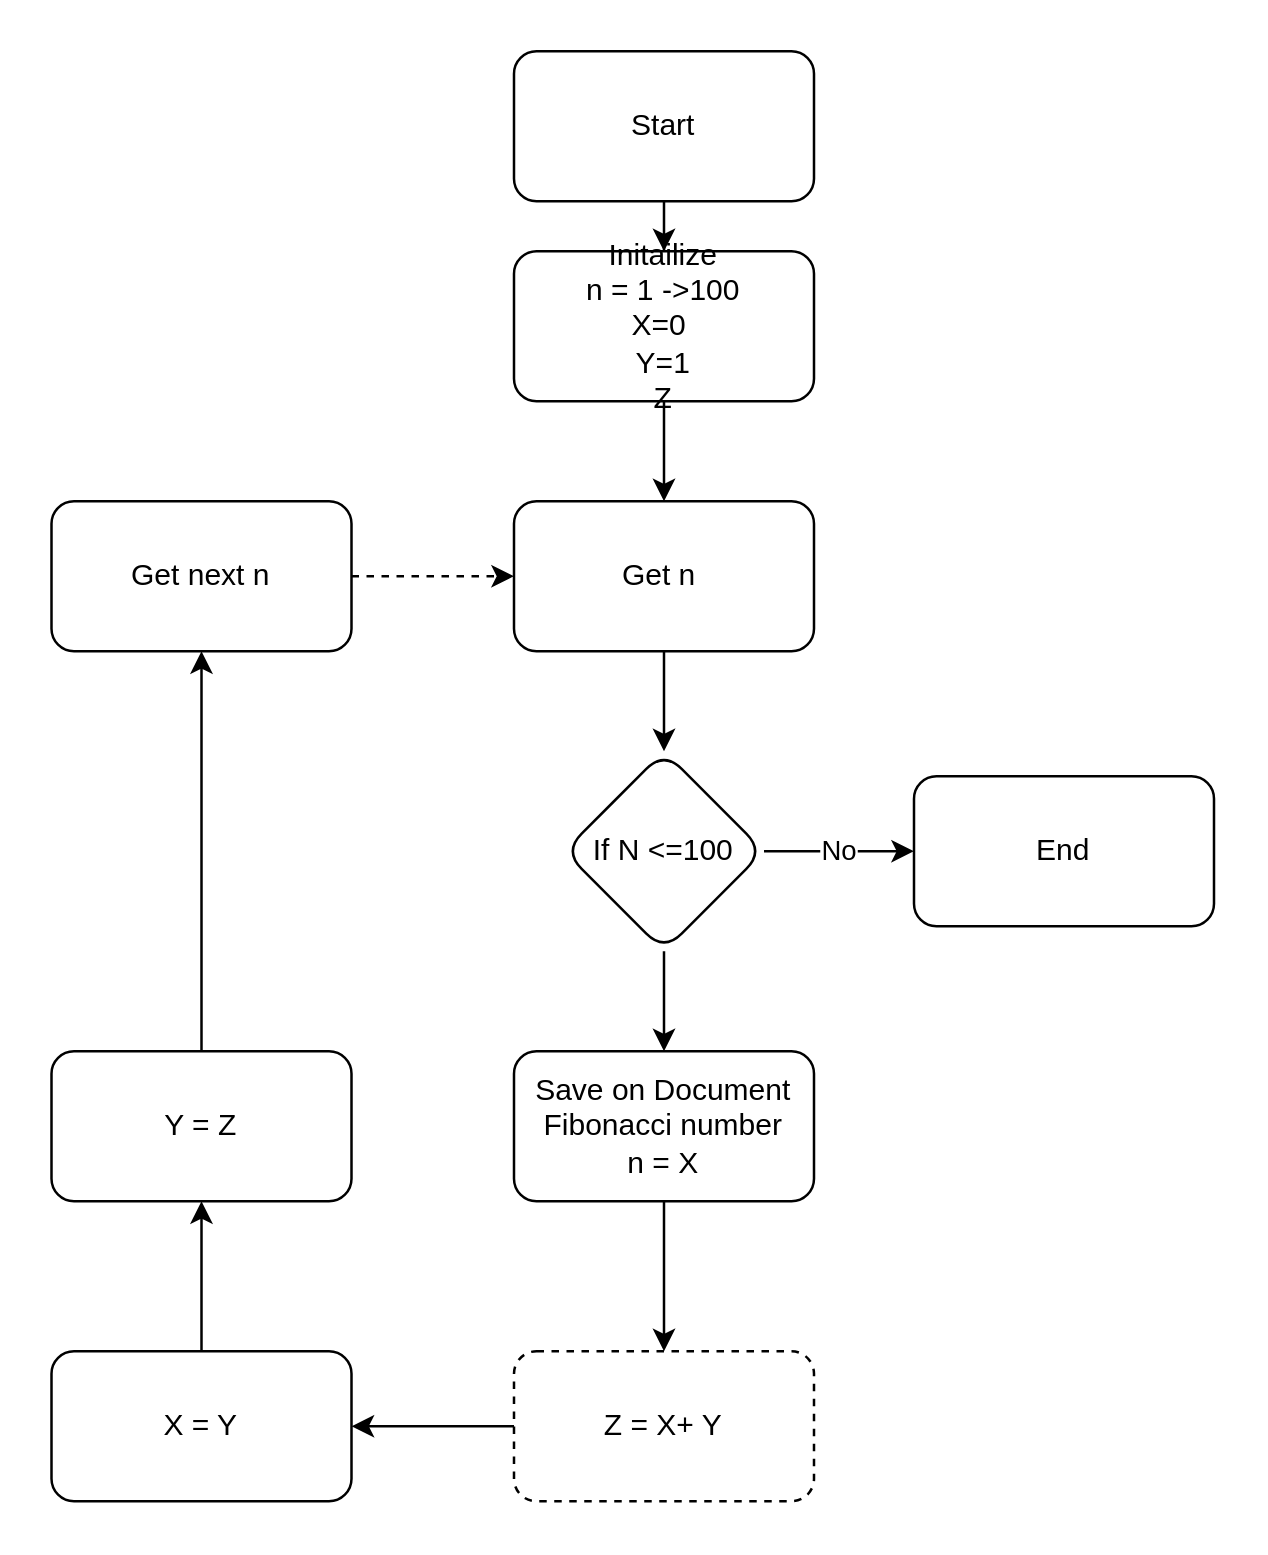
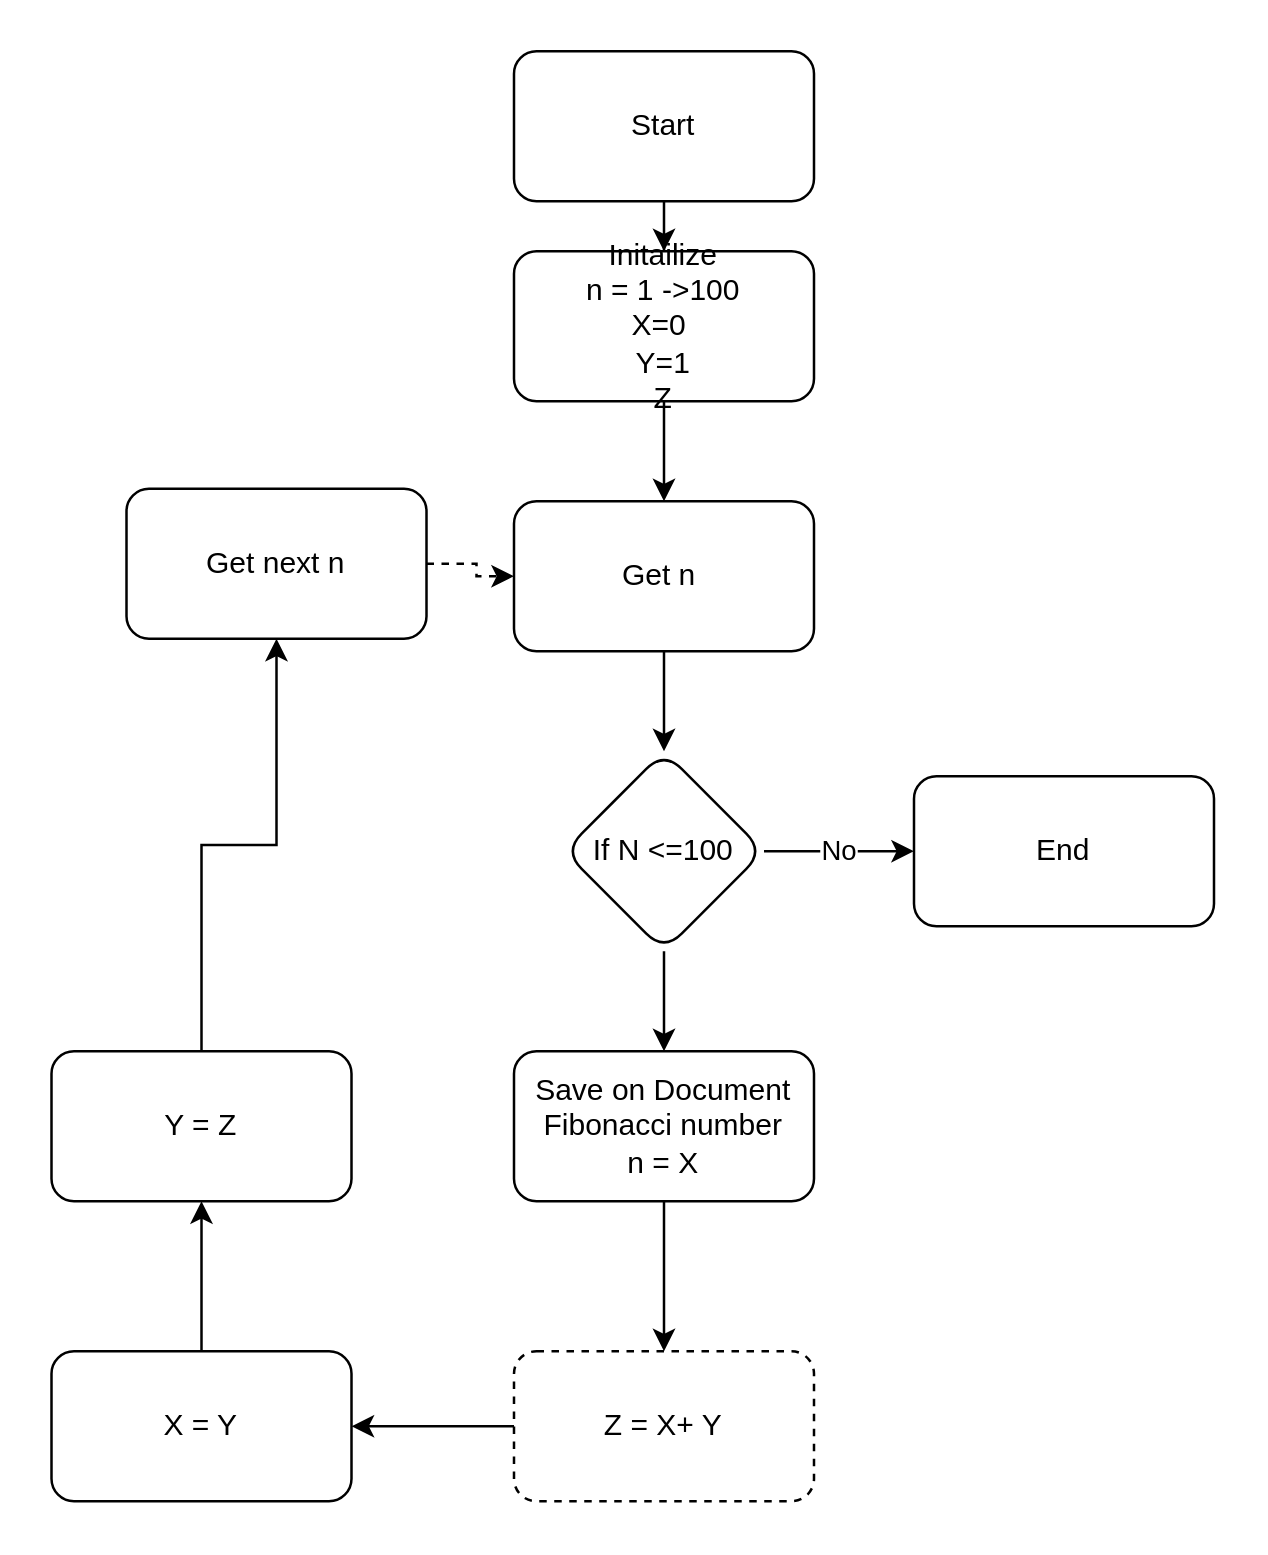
node "Get next n": moved (201, 576) -> (276, 564)
